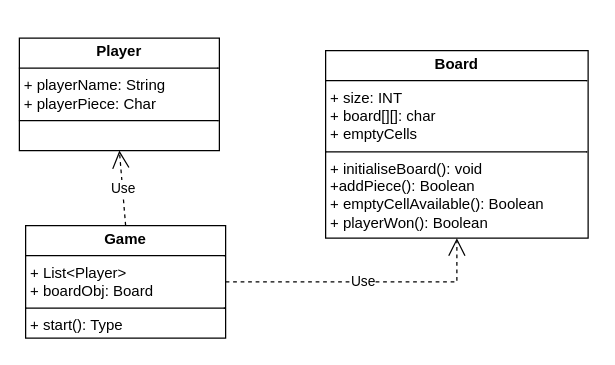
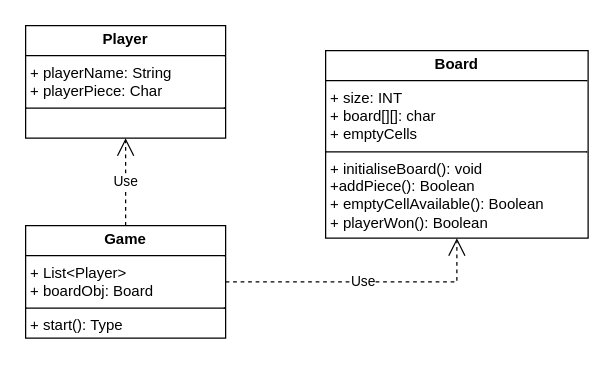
node "Player + playerName: String + playerPiece: Char": moved (119, 94) -> (126, 82)
